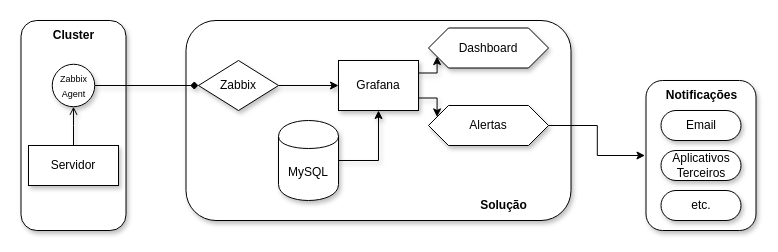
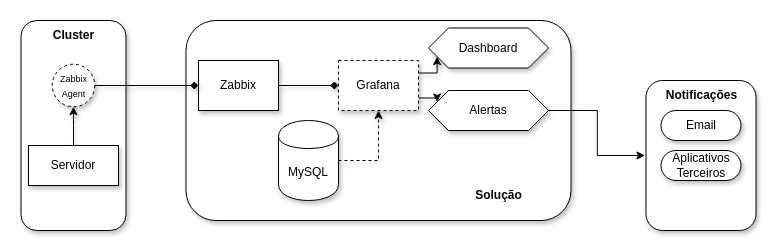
node "Zabbix Agent": style solid -> dashed
node "Zabbix": shape diamond -> rectangle
edge "Zabbix" -> "Grafana": arrowhead classic -> diamond
node "Grafana": style solid -> dashed
edge "Servidor" -> "Zabbix Agent": arrowhead open -> classic
node "Alertas": moved (489, 126) -> (489, 111)
edge "MySQL" -> "Grafana": style solid -> dashed
node "Solução": moved (504, 206) -> (499, 196)
node "etc.": removed
